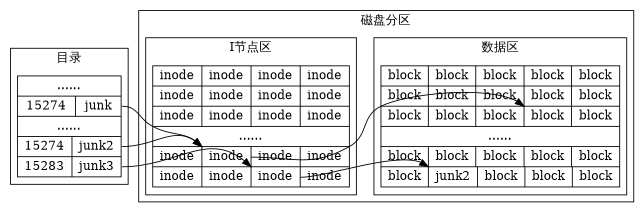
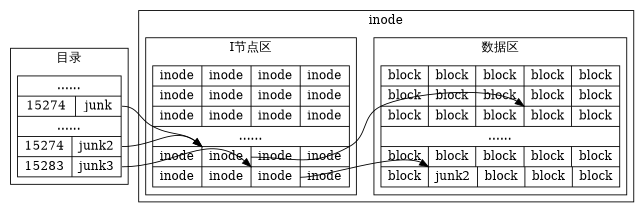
cluster "磁盘分区": label "磁盘分区" -> "inode"
